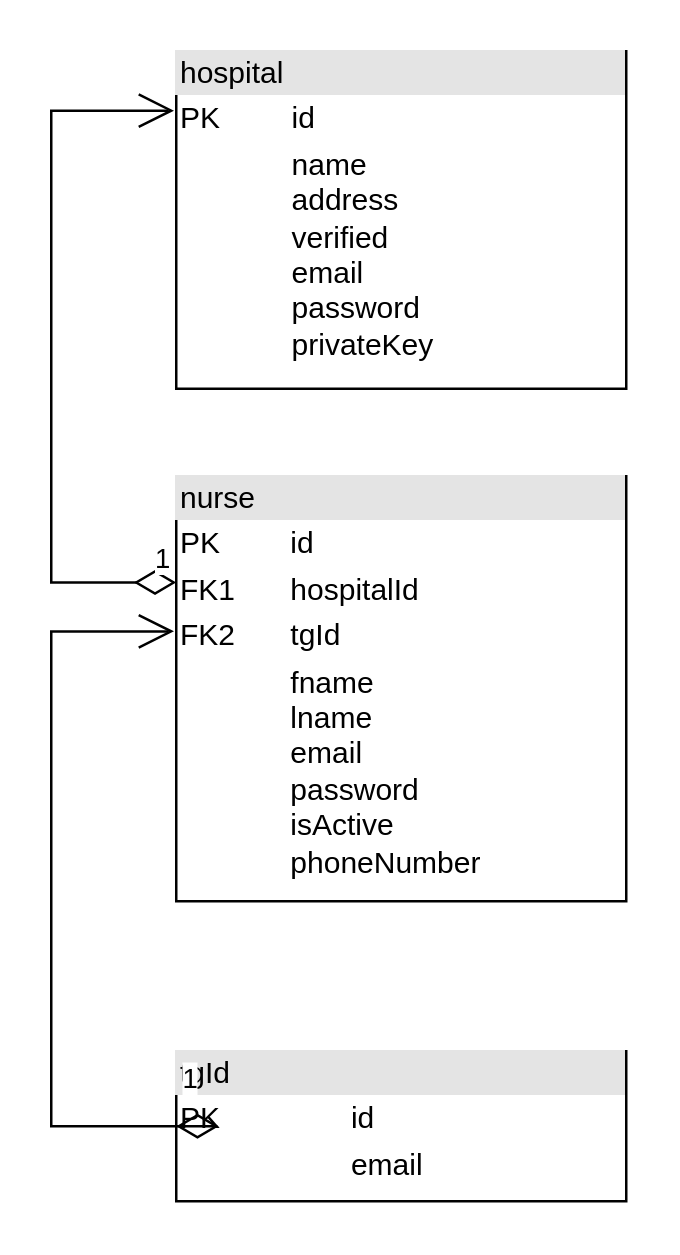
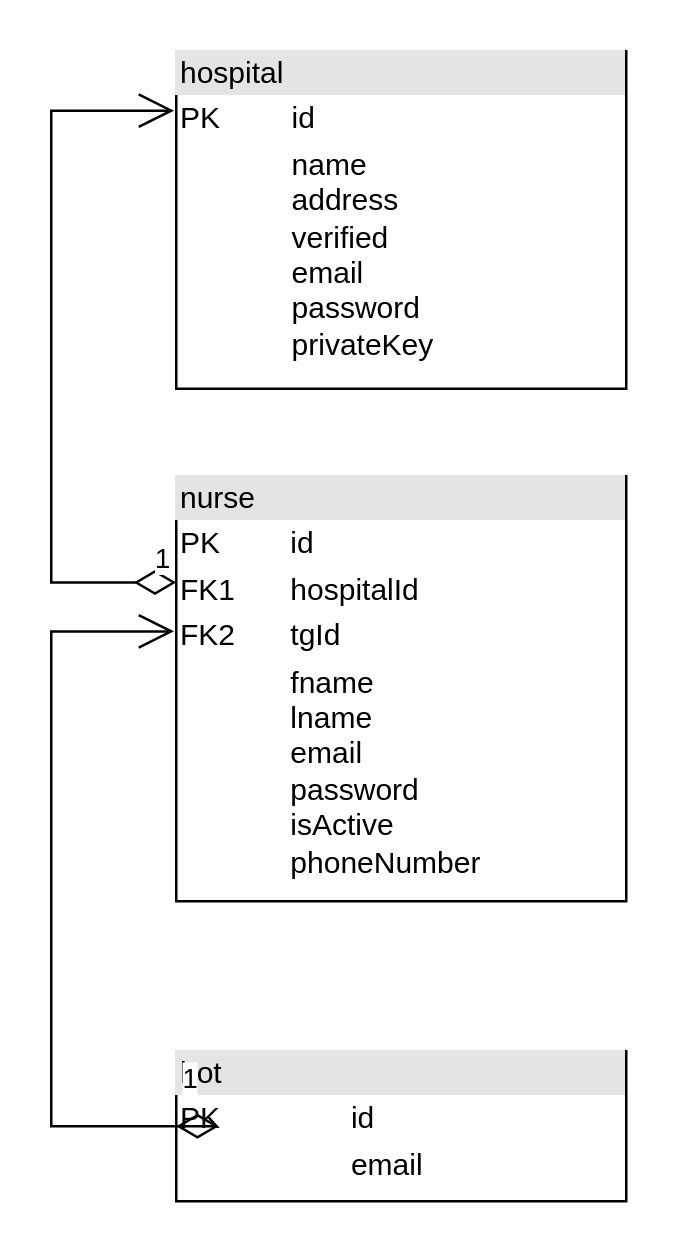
node "tgId PK id email": label "tgId PK id email" -> "bot PK id email"
